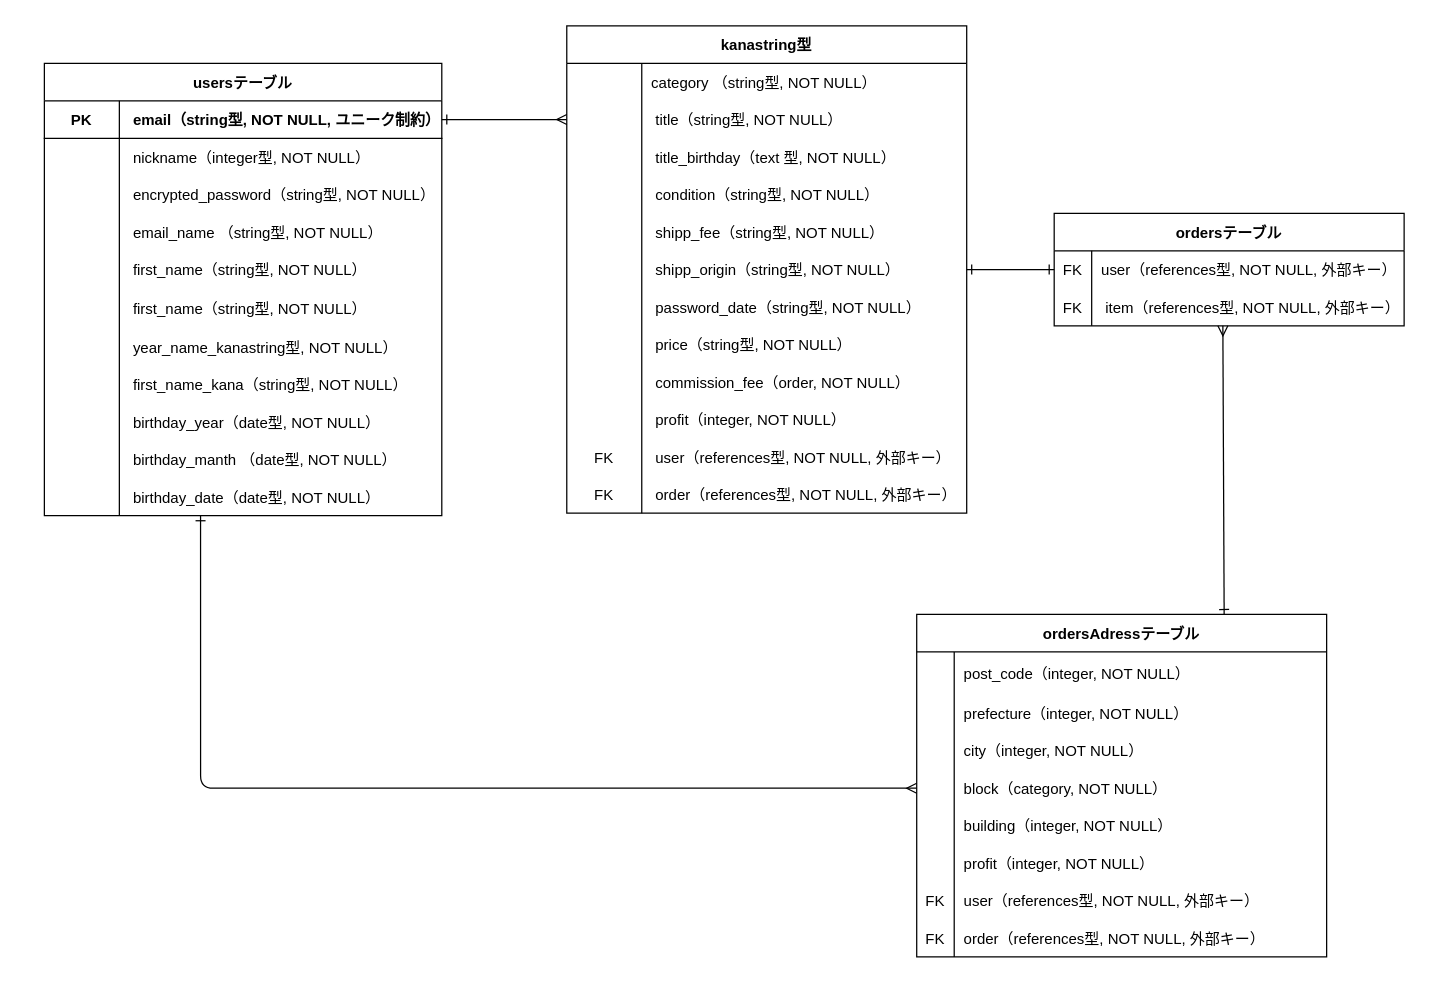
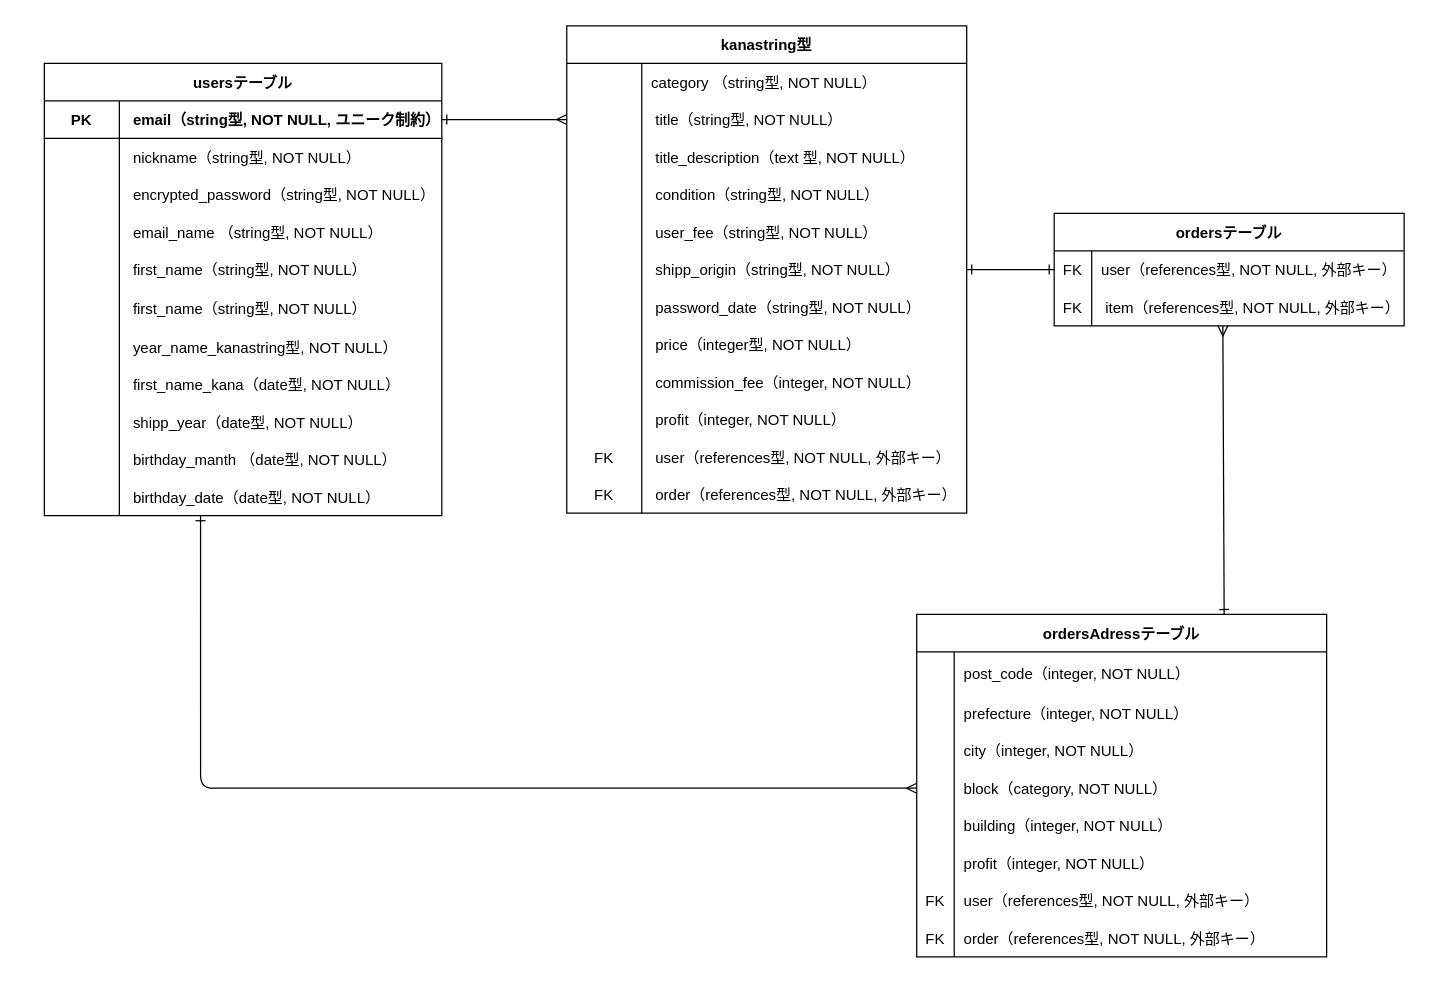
node "nickname（integer型, NOT NULL）": label "nickname（integer型, NOT NULL）" -> "nickname（string型, NOT NULL）"
node "title_birthday（text 型, NOT NULL）": label "title_birthday（text 型, NOT NULL）" -> "title_description（text 型, NOT NULL）"
node "shipp_fee（string型, NOT NULL）": label "shipp_fee（string型, NOT NULL）" -> "user_fee（string型, NOT NULL）"
node "price（string型, NOT NULL）": label "price（string型, NOT NULL）" -> "price（integer型, NOT NULL）"
node "commission_fee（order, NOT NULL）": label "commission_fee（order, NOT NULL）" -> "commission_fee（integer, NOT NULL）"
node "first_name_kana（string型, NOT NULL）": label "first_name_kana（string型, NOT NULL）" -> "first_name_kana（date型, NOT NULL）"
node "birthday_year（date型, NOT NULL）": label "birthday_year（date型, NOT NULL）" -> "shipp_year（date型, NOT NULL）"
